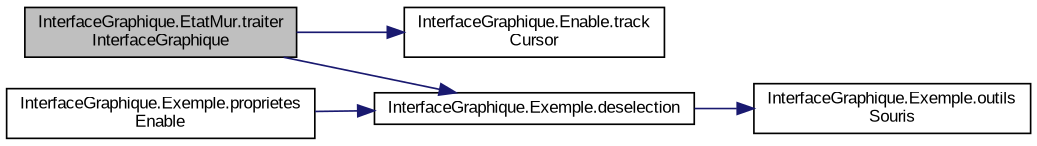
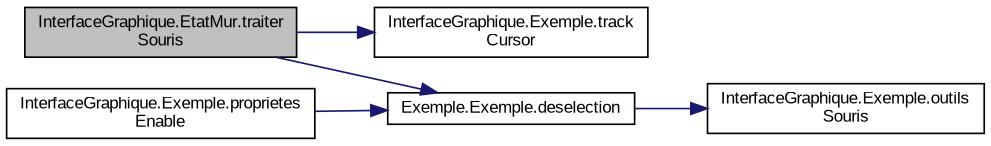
node "InterfaceGraphique.EtatMur.traiter InterfaceGraphique": label "InterfaceGraphique.EtatMur.traiter InterfaceGraphique" -> "InterfaceGraphique.EtatMur.traiter Souris"
node "InterfaceGraphique.Enable.track Cursor": label "InterfaceGraphique.Enable.track Cursor" -> "InterfaceGraphique.Exemple.track Cursor"
node "InterfaceGraphique.Exemple.deselection": label "InterfaceGraphique.Exemple.deselection" -> "Exemple.Exemple.deselection"
